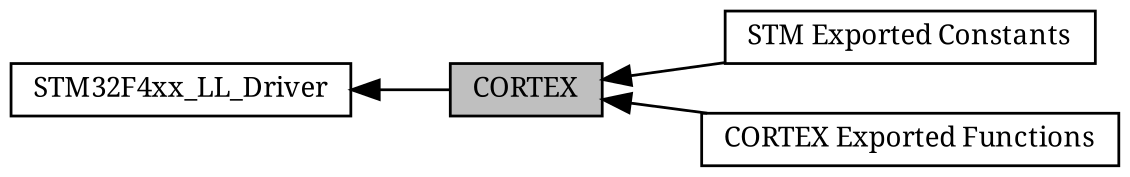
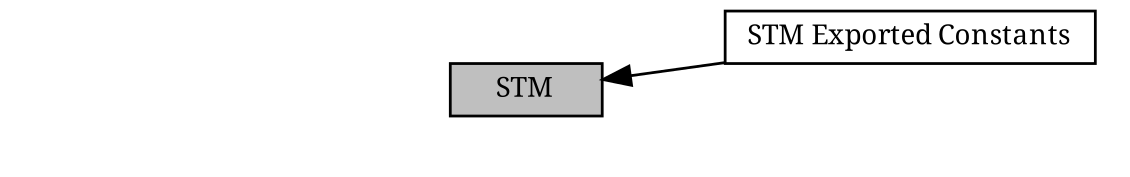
node "STM32F4xx_LL_Driver": removed
node "CORTEX": label "CORTEX" -> "STM"
node "CORTEX Exported Functions": removed
